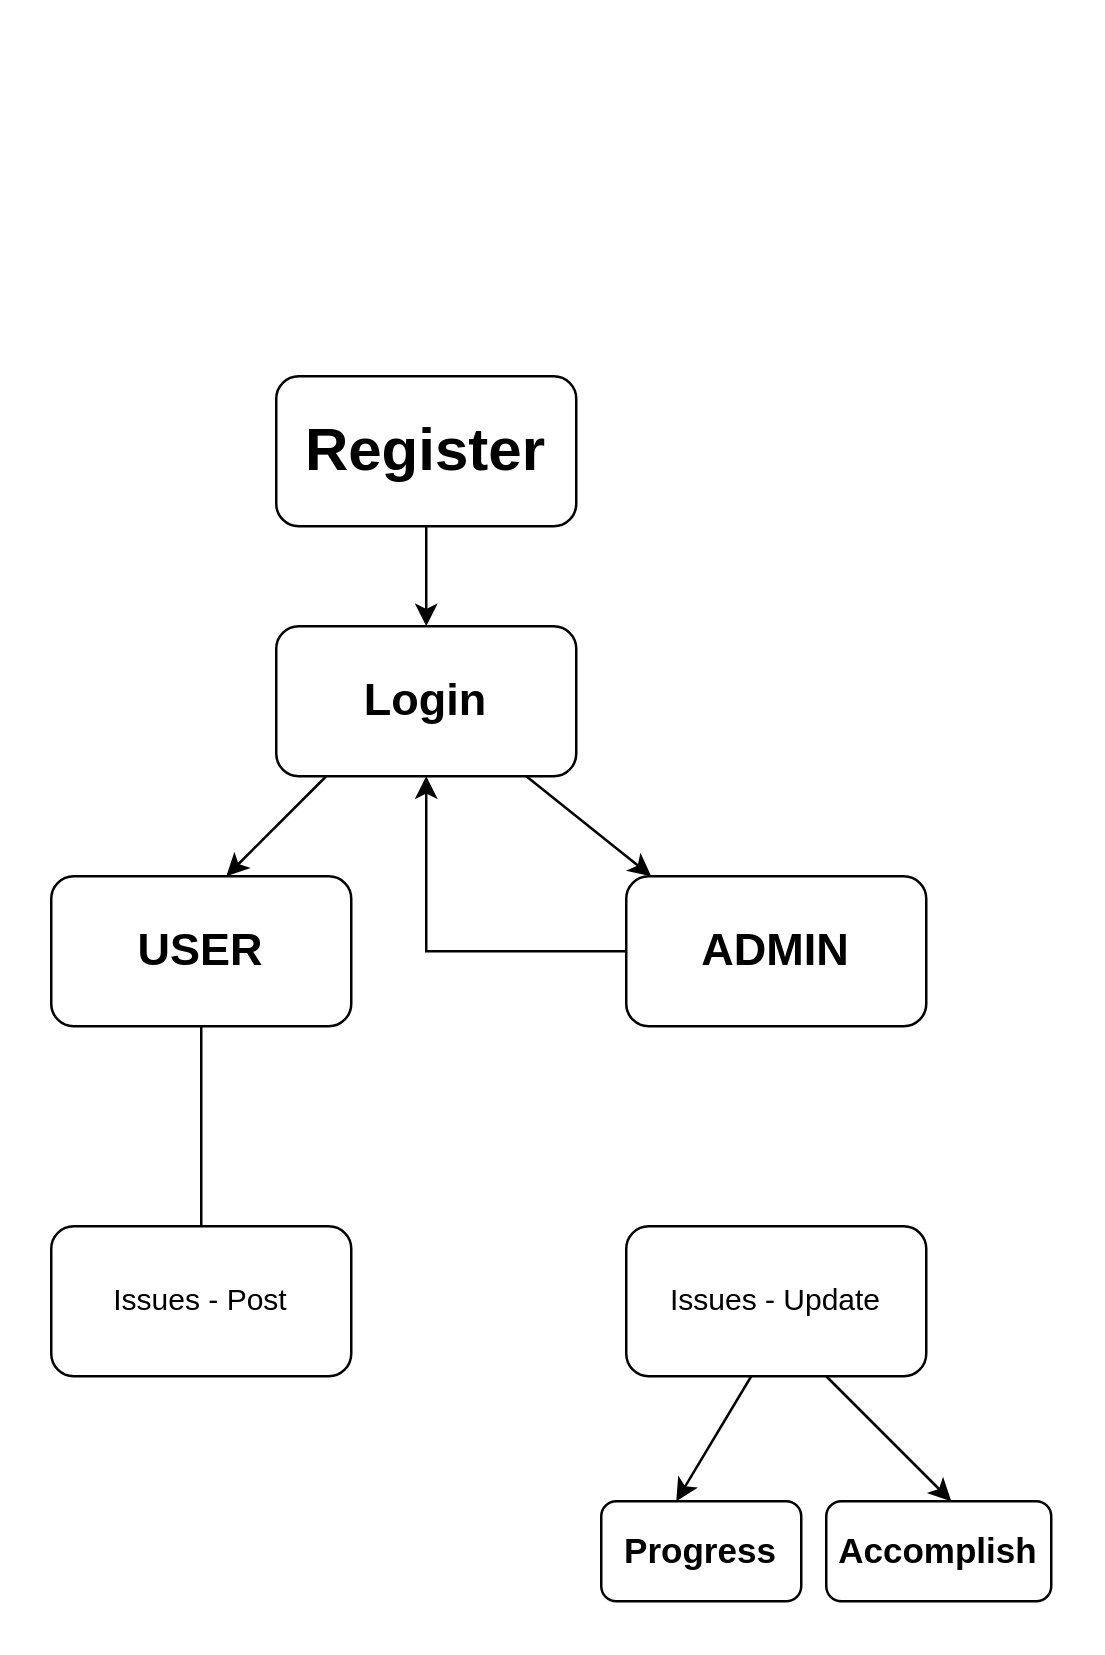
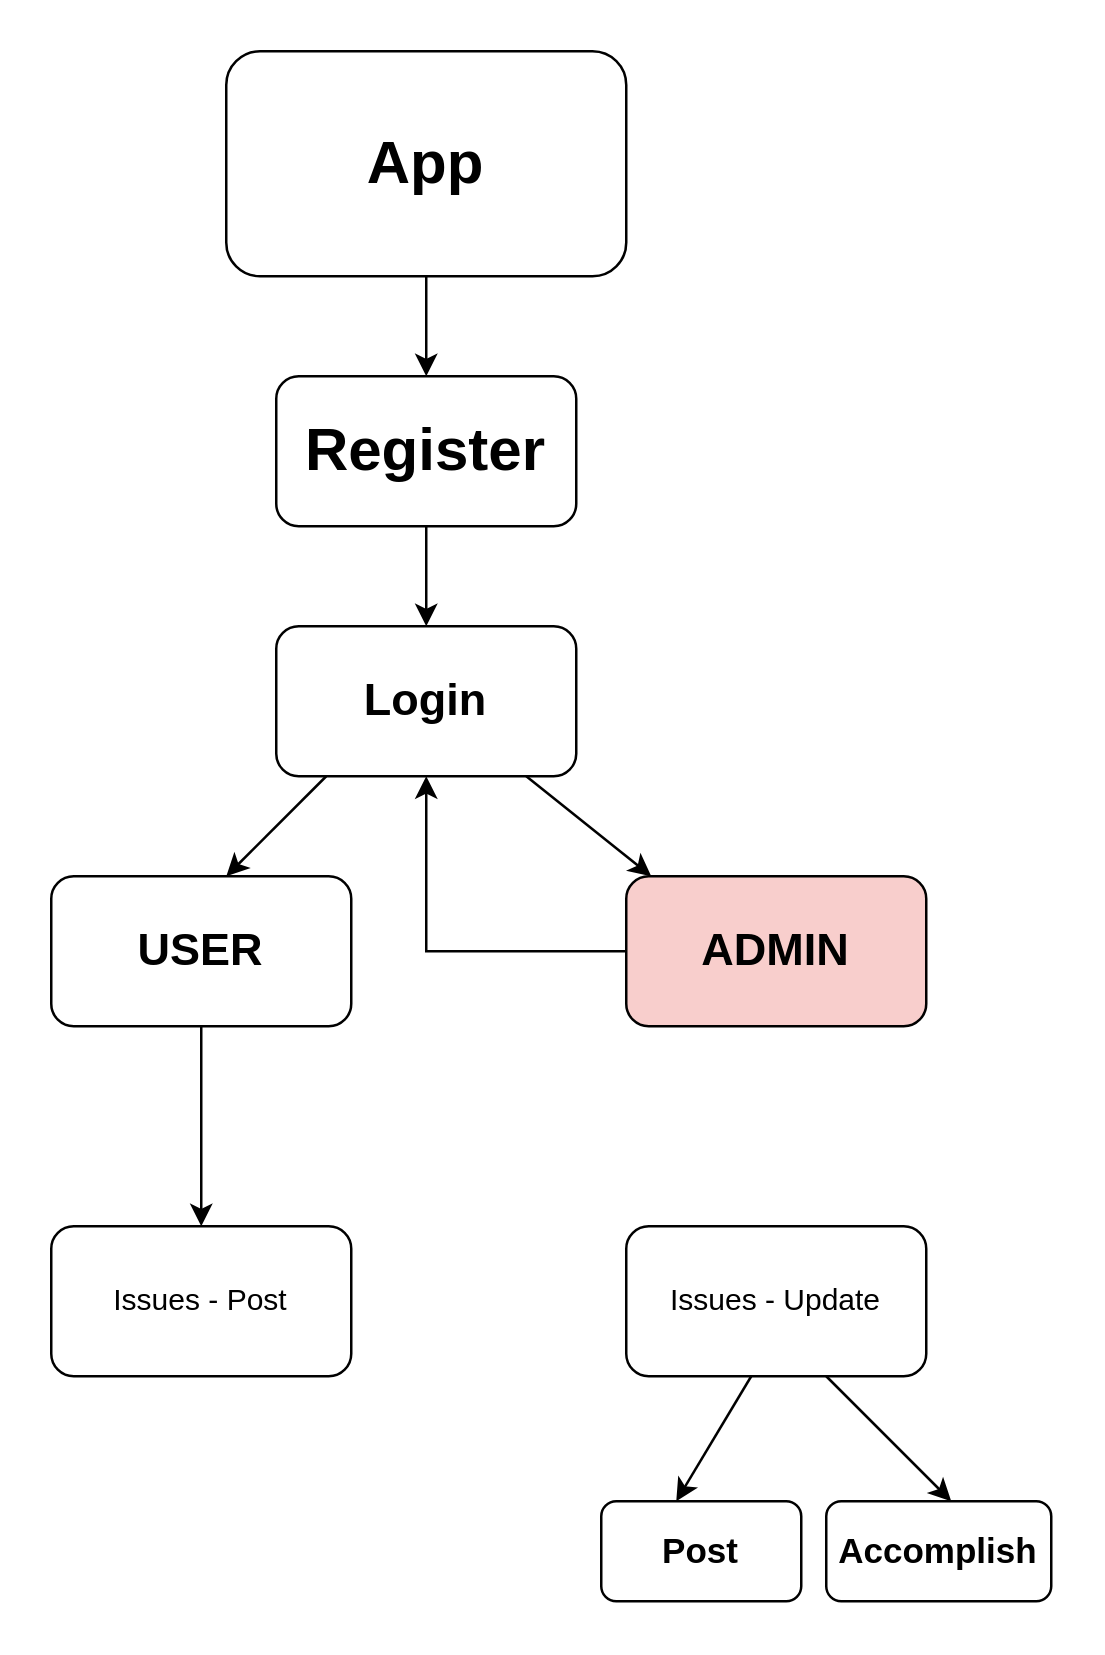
node "App": added
edge "App" -> "Register": added
node "ADMIN": fillcolor #ffffff -> #f8cecc
edge "USER" -- "Issues - Post": arrowhead none -> classic
node "Progress": label "Progress" -> "Post"
